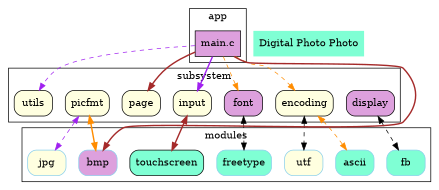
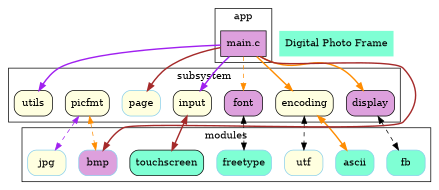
node "Digital Photo Photo": label "Digital Photo Photo" -> "Digital Photo Frame"
edge "main.c" -> "utils": style dashed -> bold
edge "main.c" -> "display": added
edge "main.c" -> "encoding": style dashed -> bold
node "page": color black -> skyblue
edge "encoding" -- "ascii": style dashed -> bold
edge "picfmt" -- "bmp": style bold -> dashed
